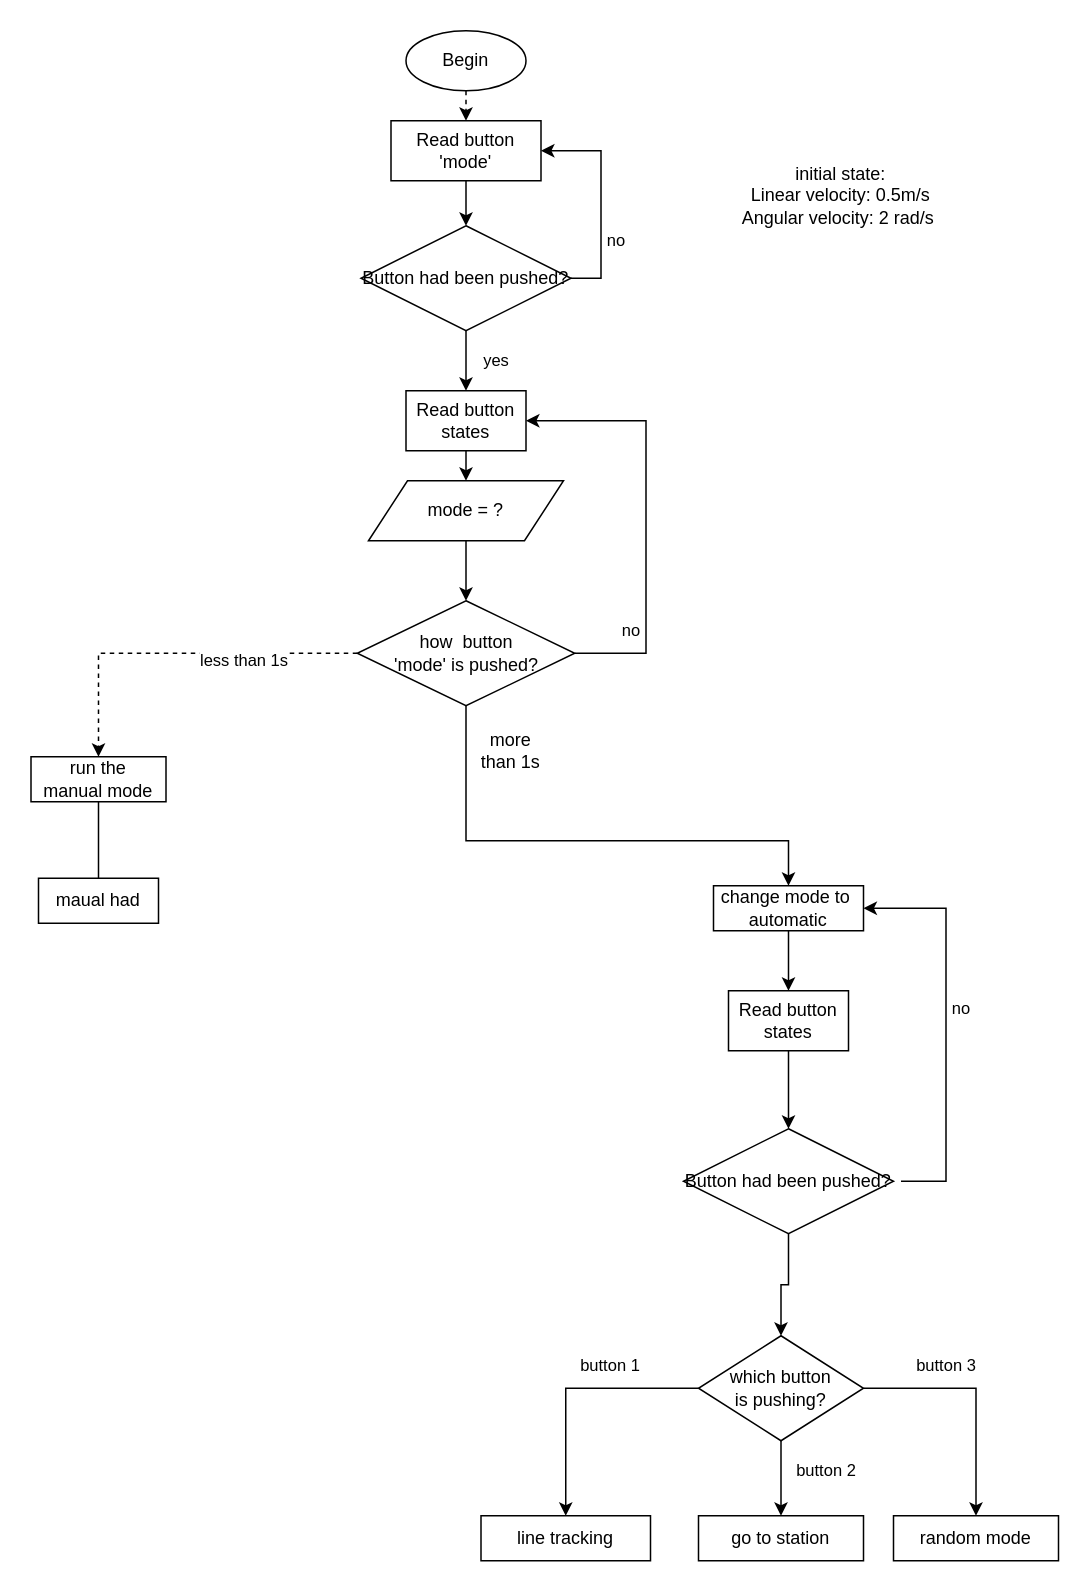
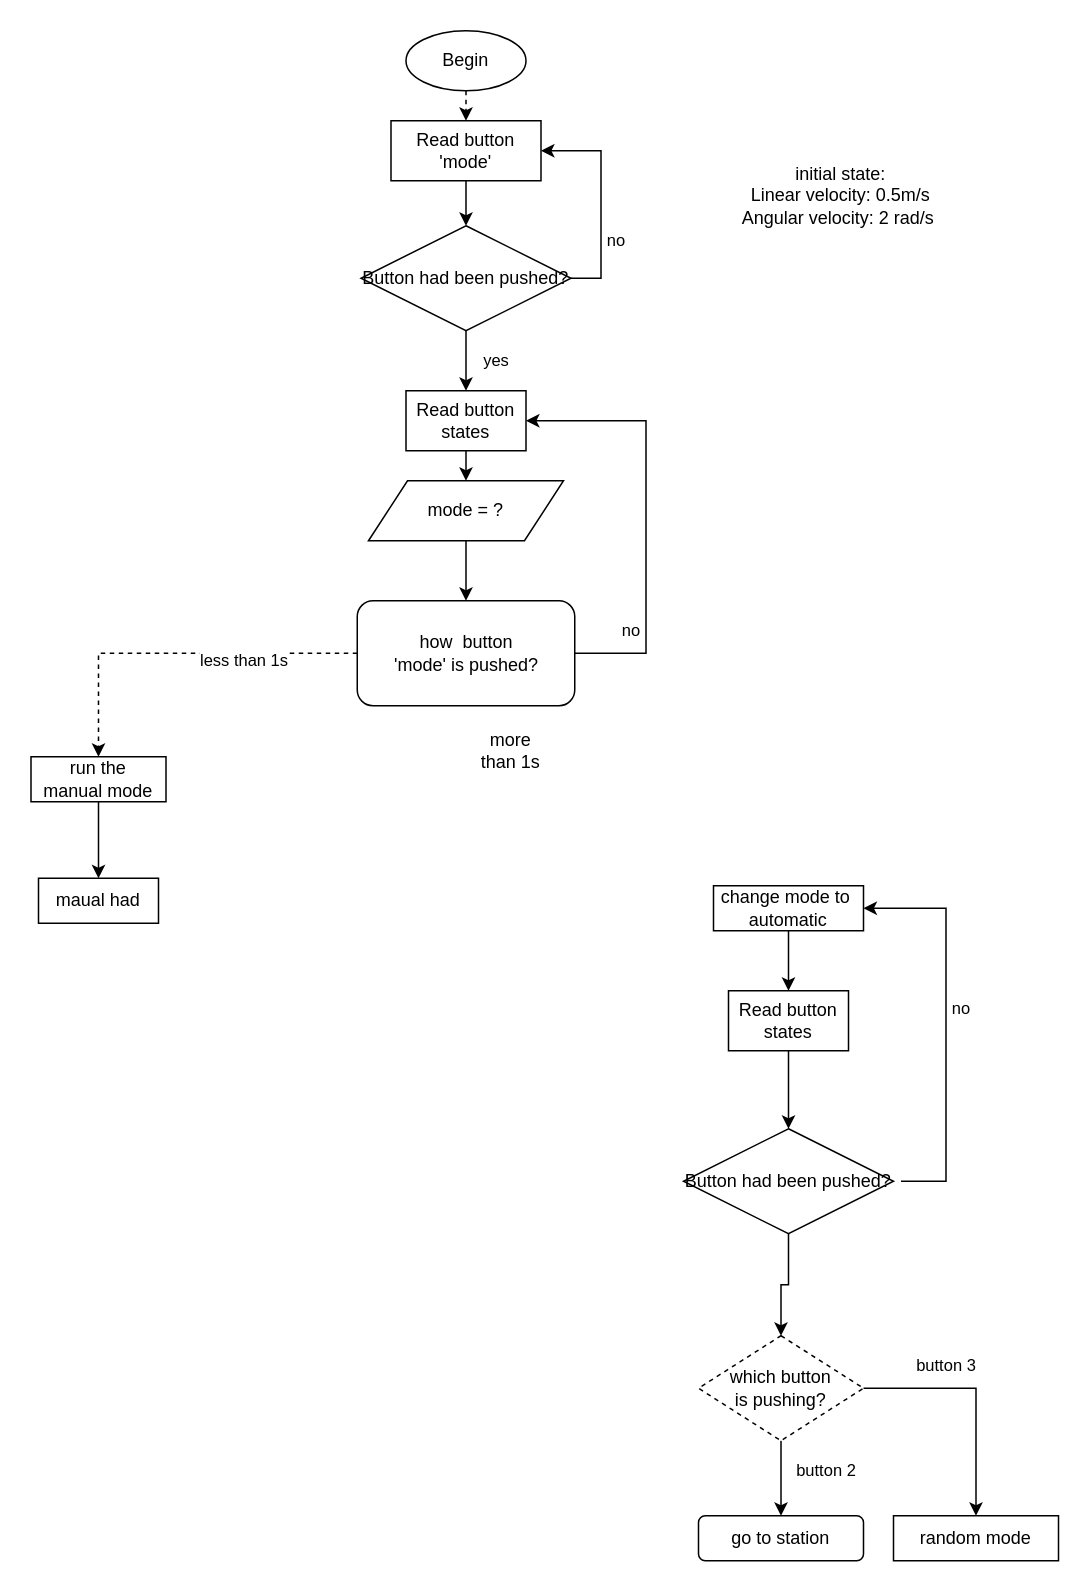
node "how button 'mode' is pushed?": shape diamond -> rounded rectangle
edge "how button 'mode' is pushed?" -> "change mode to automatic": removed
edge "run the manual mode" -- "maual had": arrowhead none -> classic
edge "which button is pushing?" -> "line tracking": removed, label "button 1"
node "which button is pushing?": style solid -> dashed
node "line tracking": removed
node "go to station": shape rectangle -> rounded rectangle
